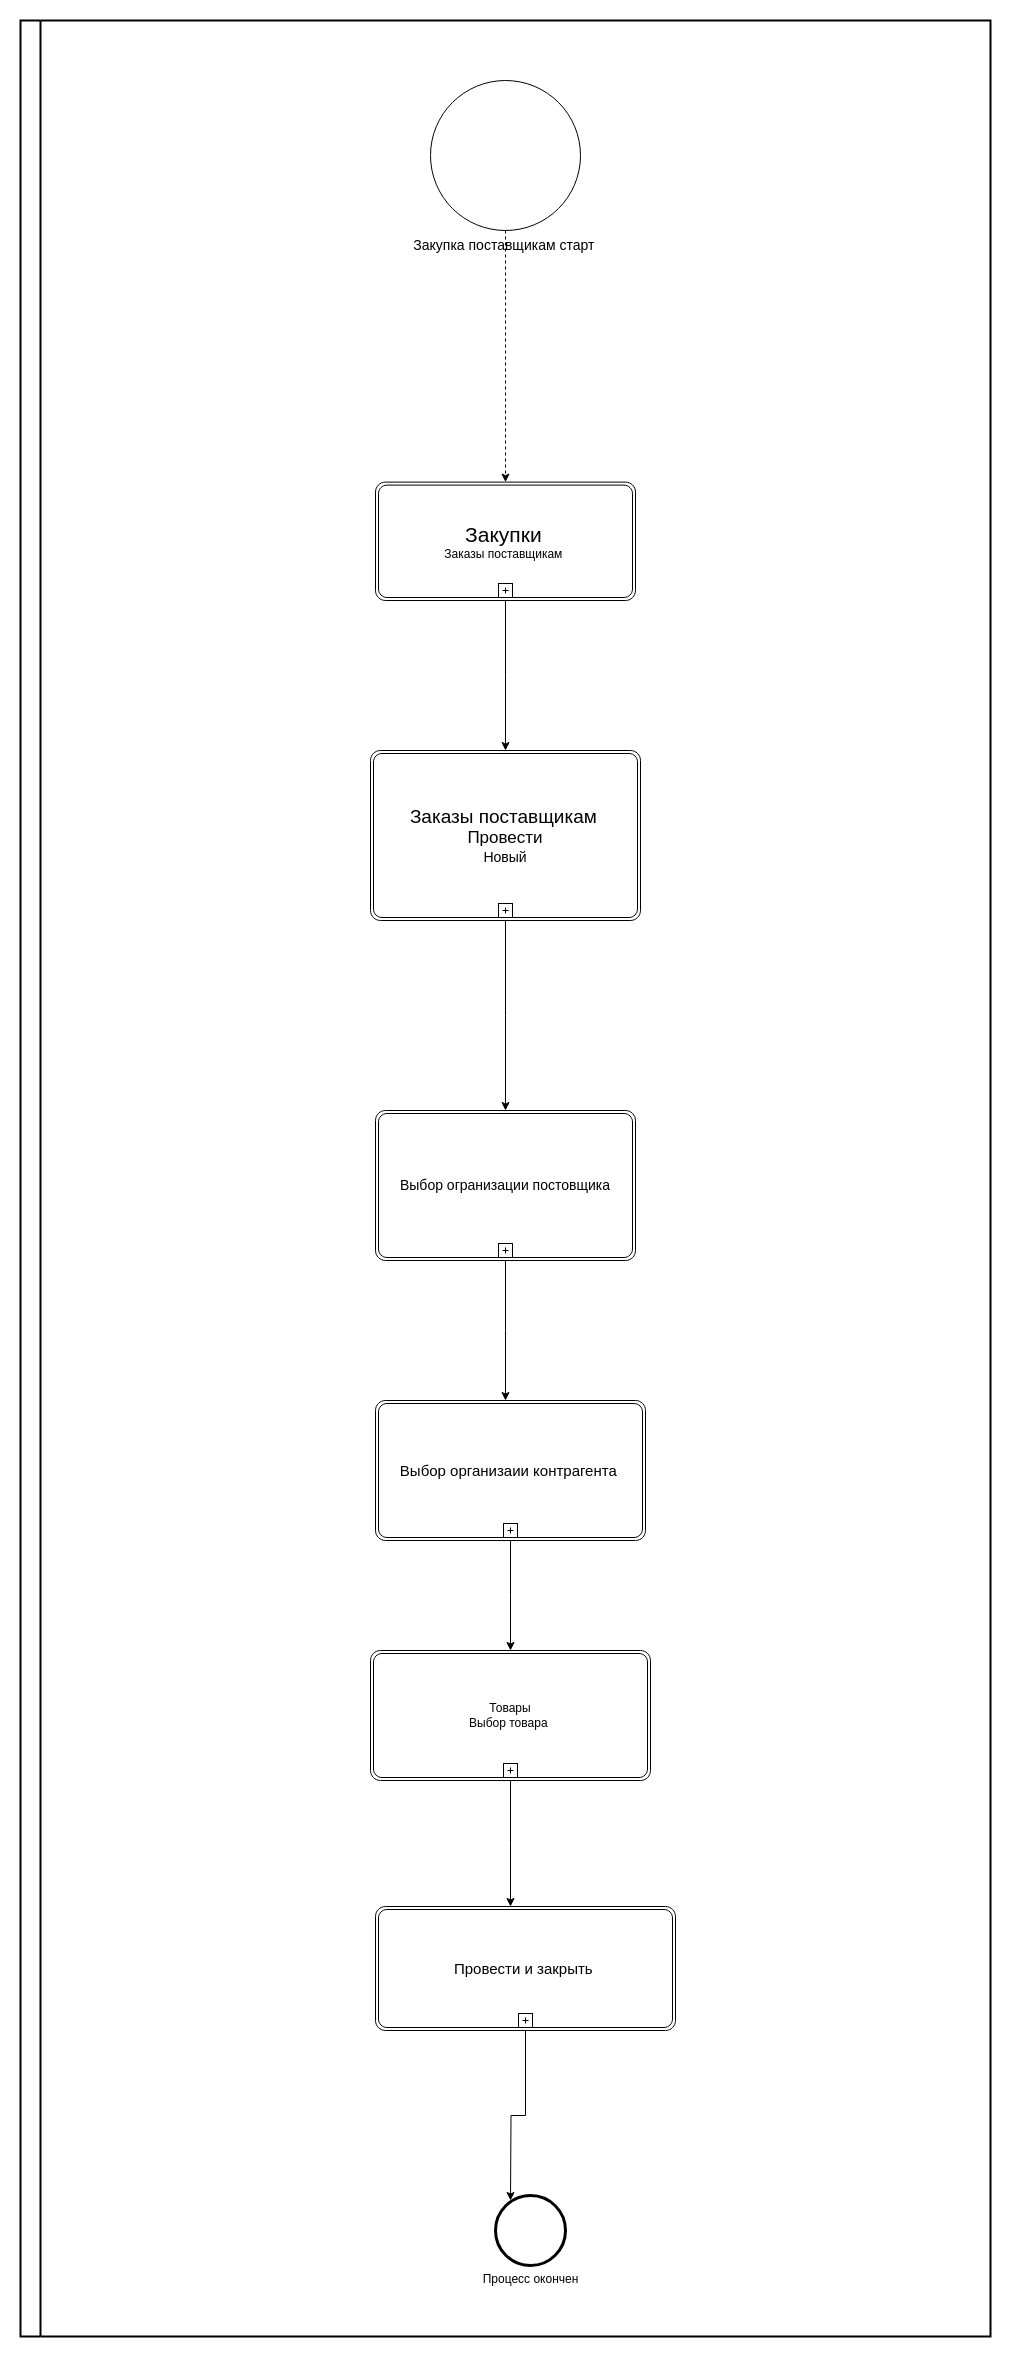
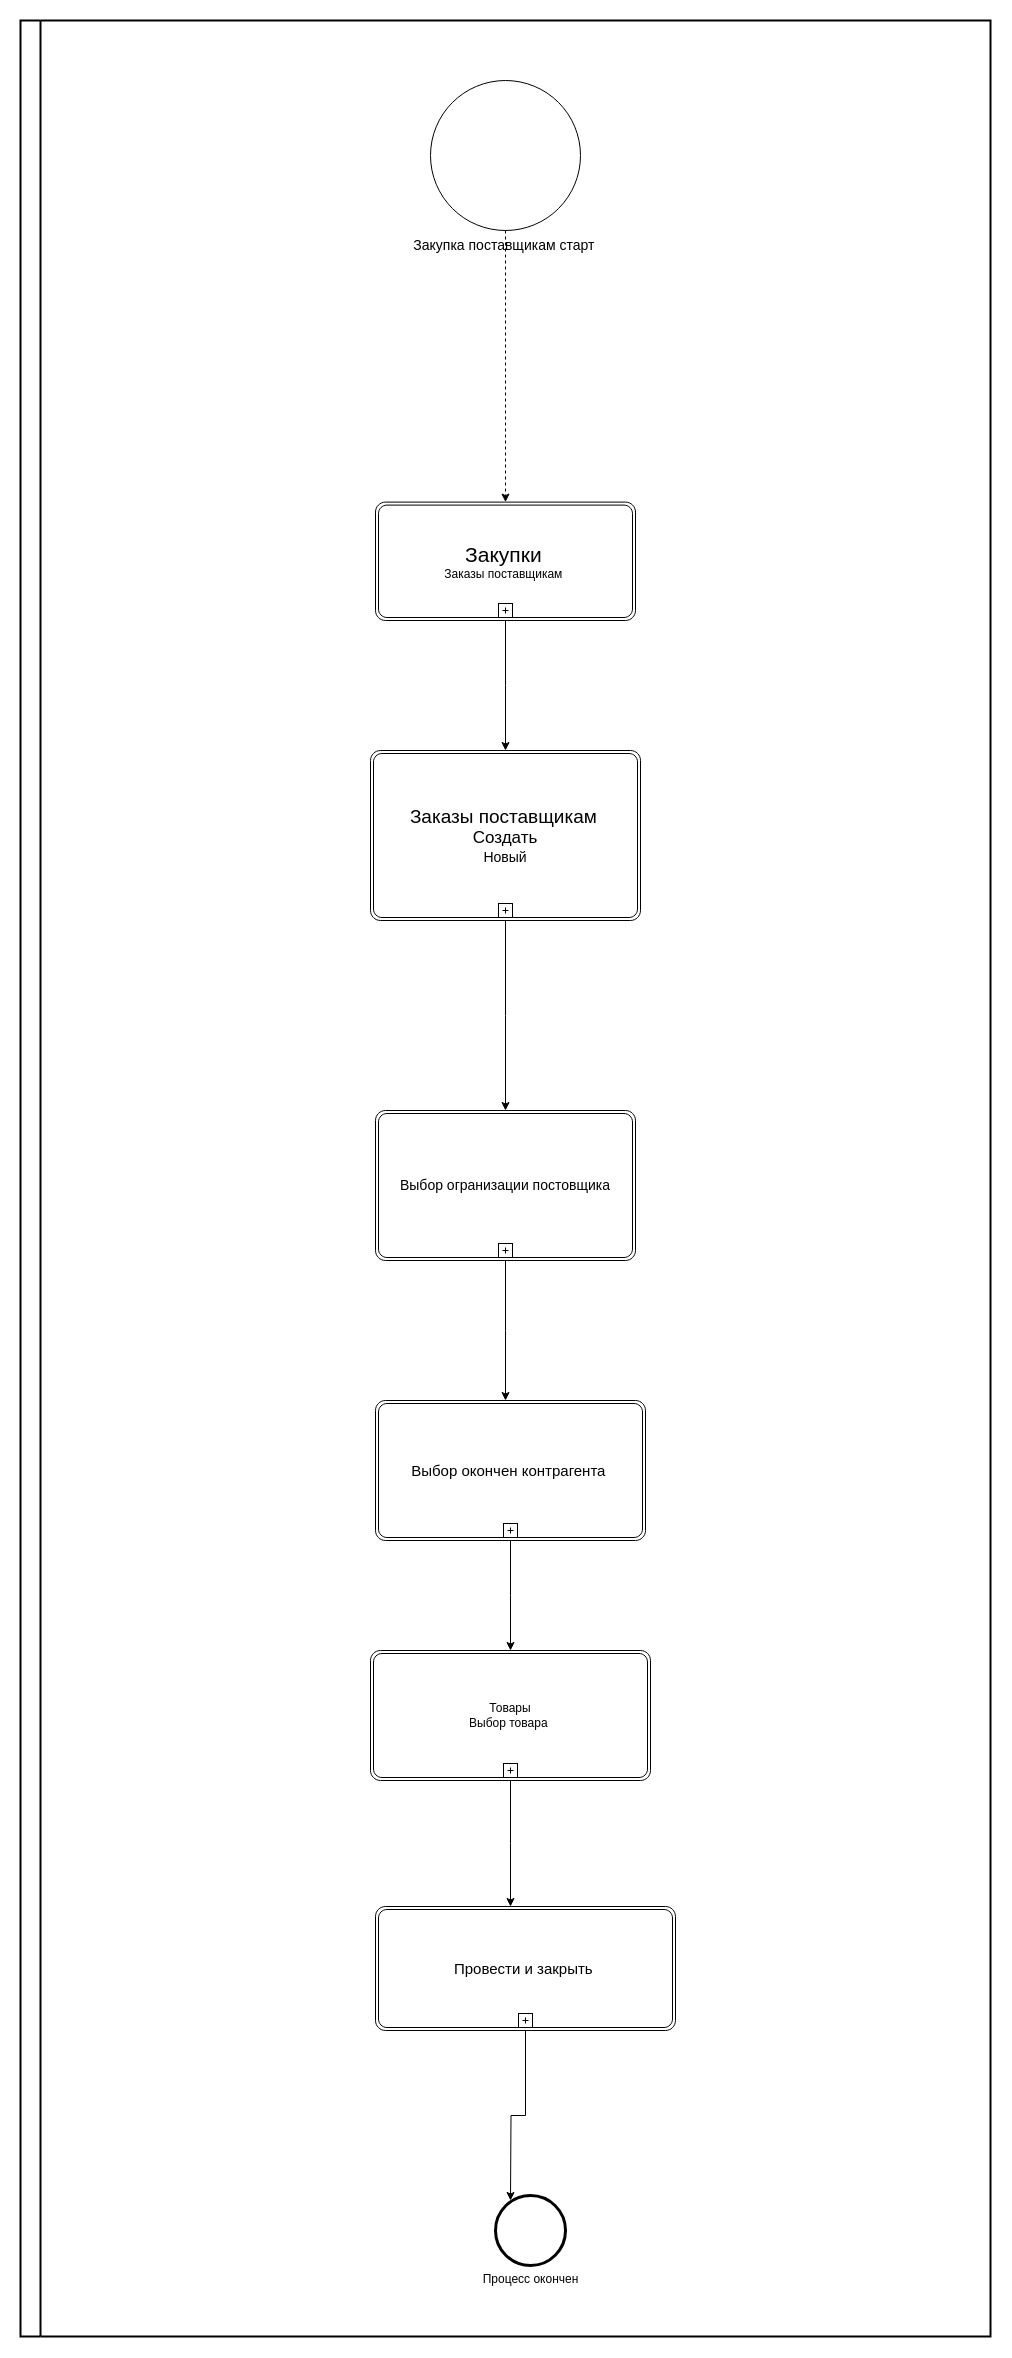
node "Закупки Заказы поставщикам": moved (506, 541) -> (506, 561)
node "Заказы поставщикам Провести Новый": label "Заказы поставщикам Провести Новый" -> "Заказы поставщикам Создать Новый"
node "Выбор организаии контрагента": label "Выбор организаии контрагента" -> "Выбор окончен контрагента"
